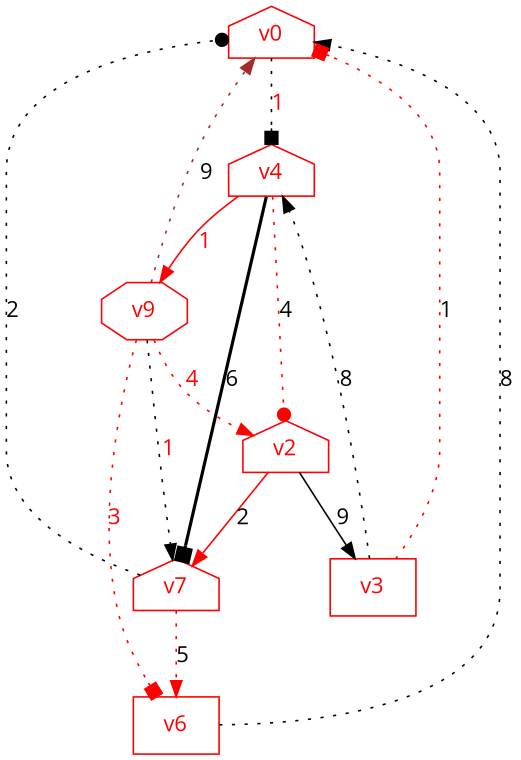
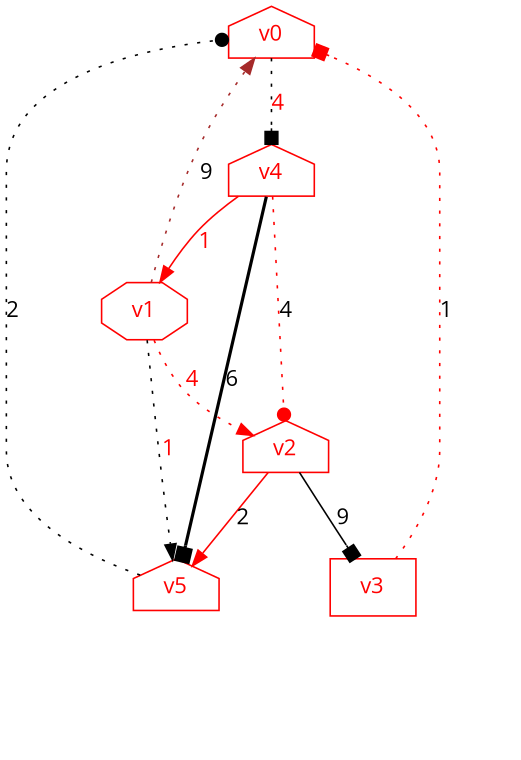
edge "v0" -> "v4": label "1" -> "4"
node "v9": label "v9" -> "v1"
edge "v3" -> "v4": removed, label "8"
edge "v2" -> "v3": arrowhead normal -> box
node "v7": label "v7" -> "v5"
node "v6": removed
